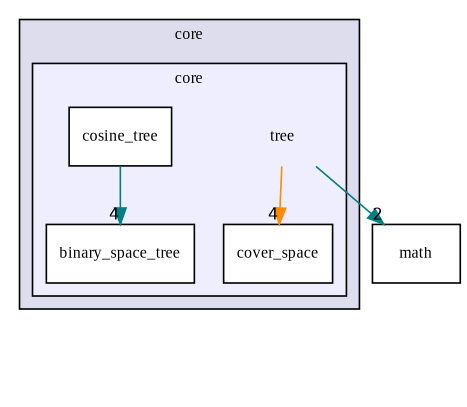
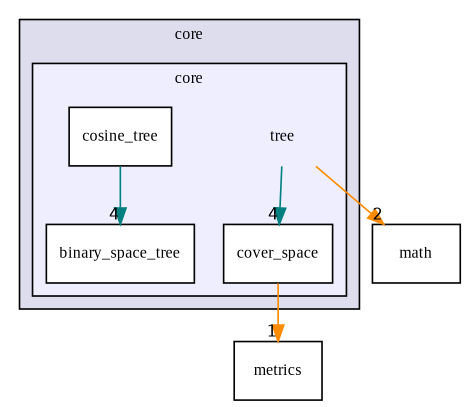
edge "tree" -> "math": color teal -> darkorange
edge "tree" -> "cover_space": color darkorange -> teal
node "metrics": added
